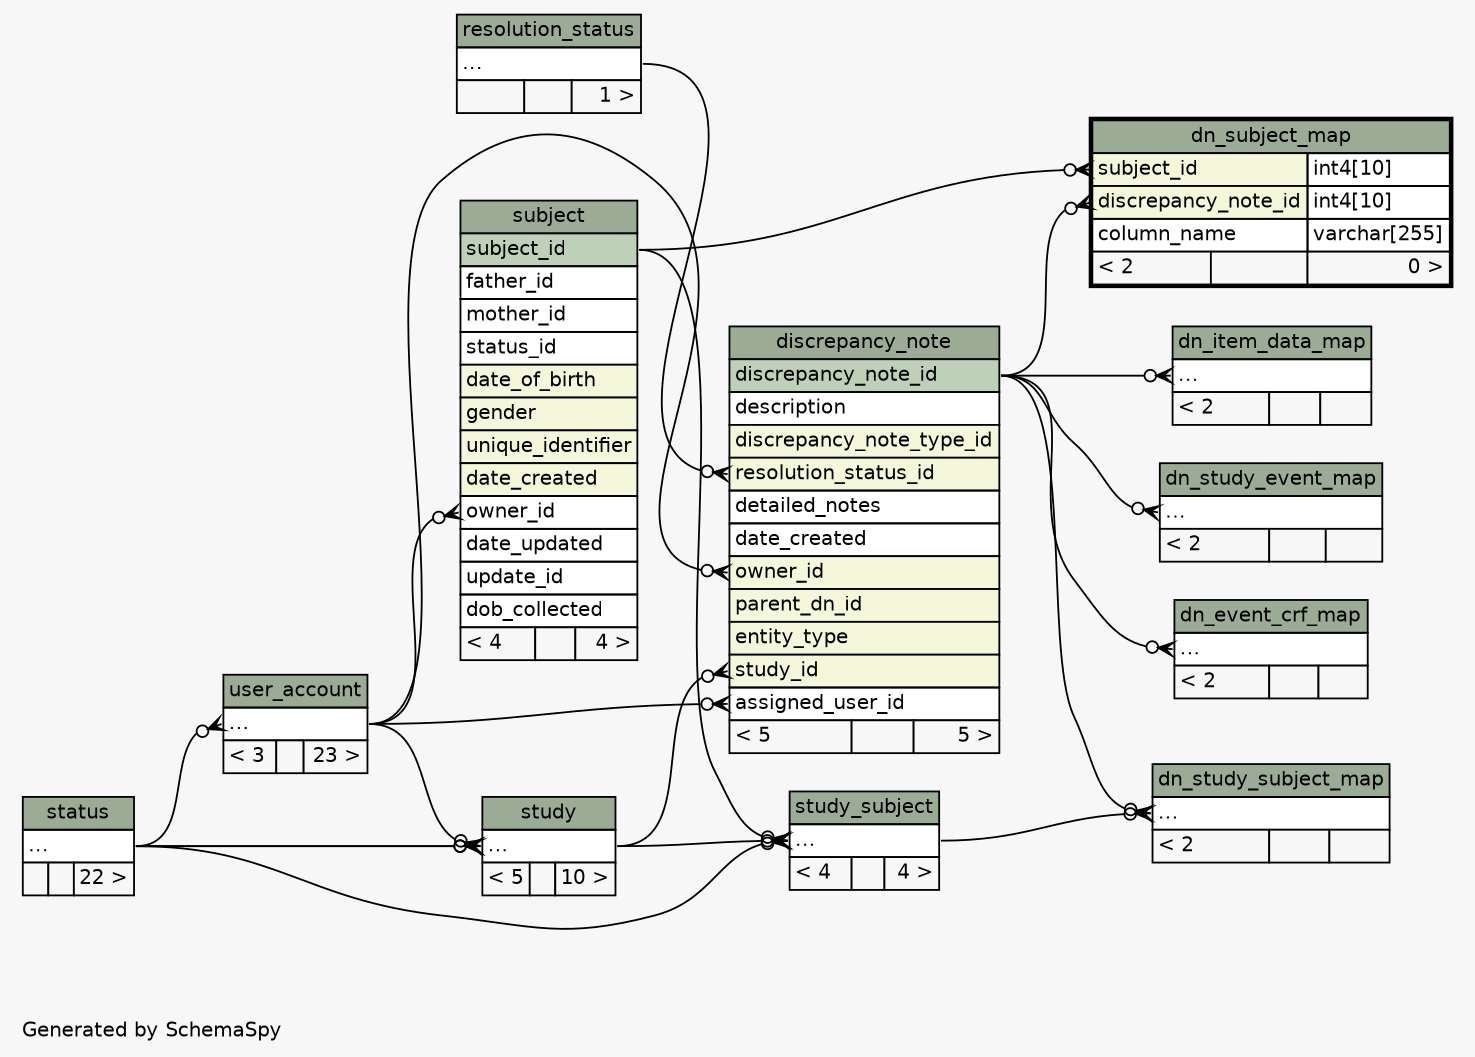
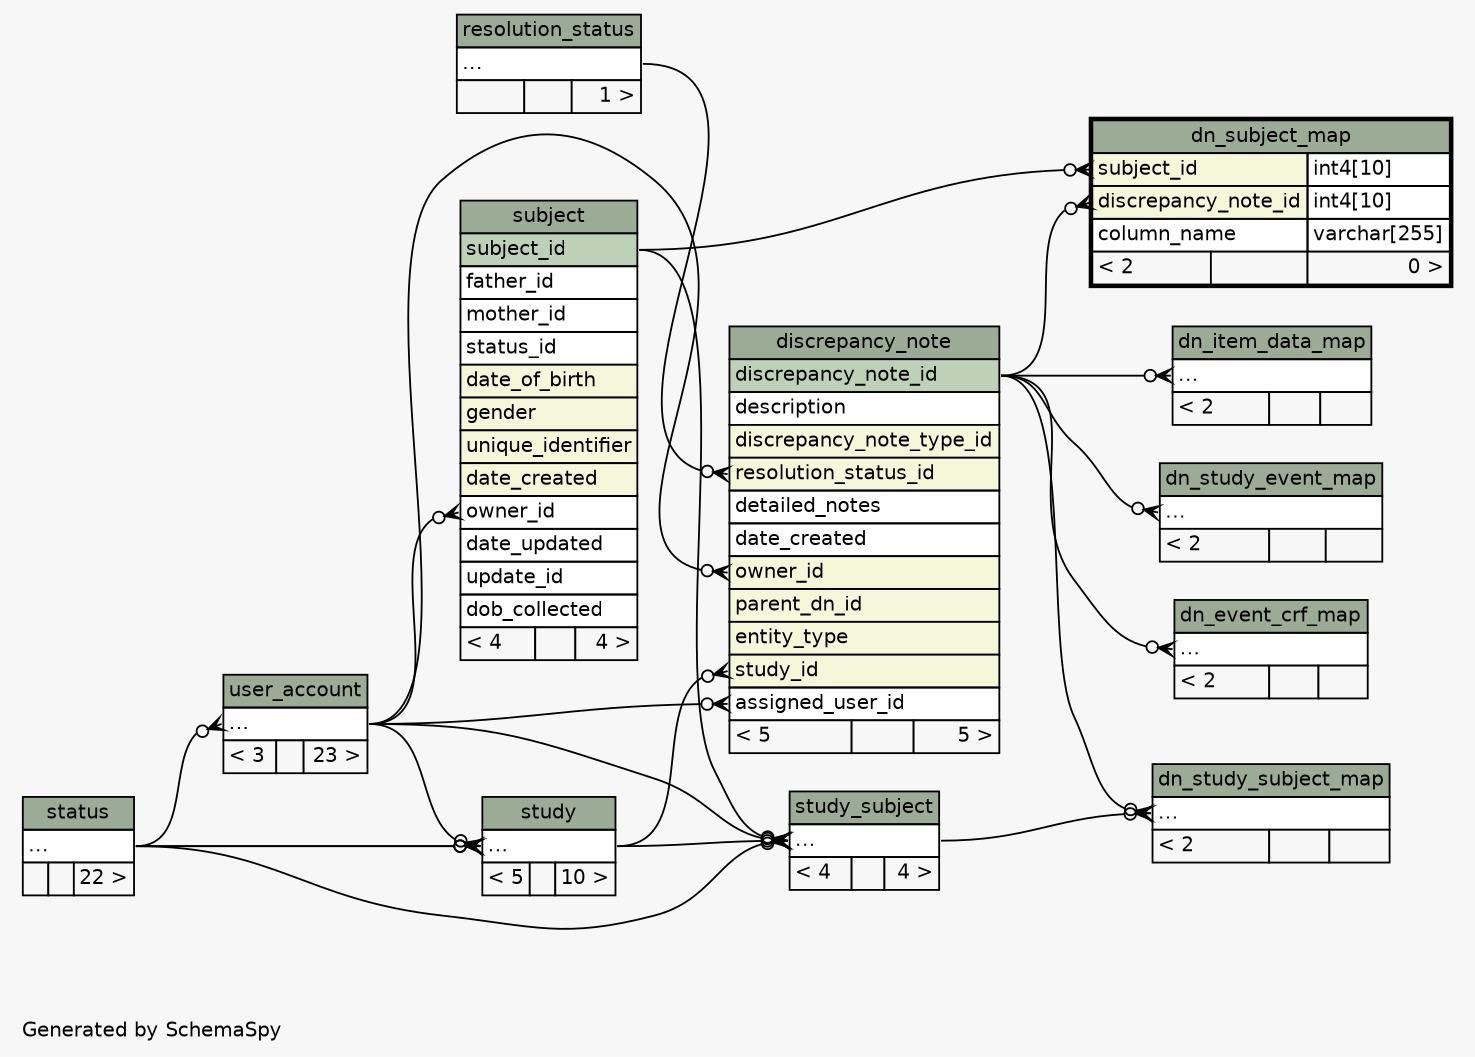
edge "user_account" -> "study_subject": added
